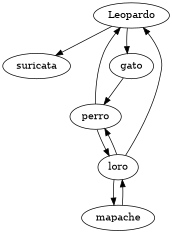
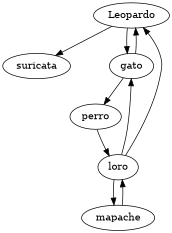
edge "perro" -> "Leopardo": now "gato" -> "Leopardo"
edge "loro" -> "perro": now "loro" -> "gato"
